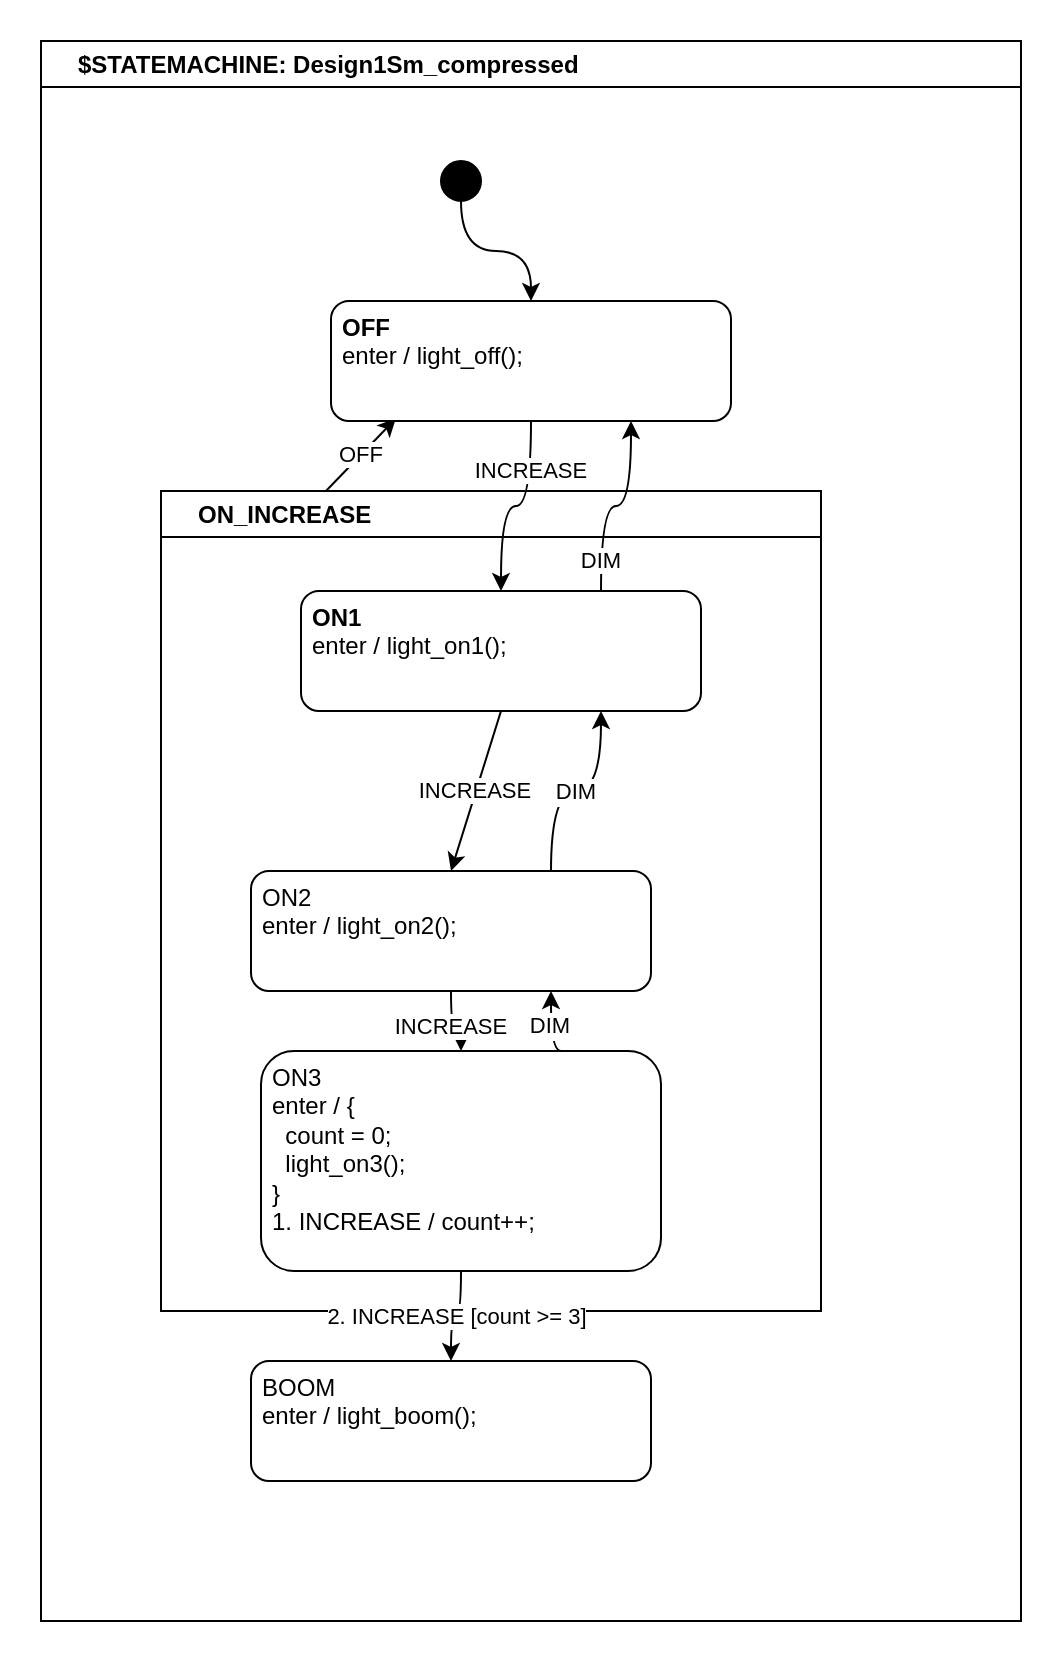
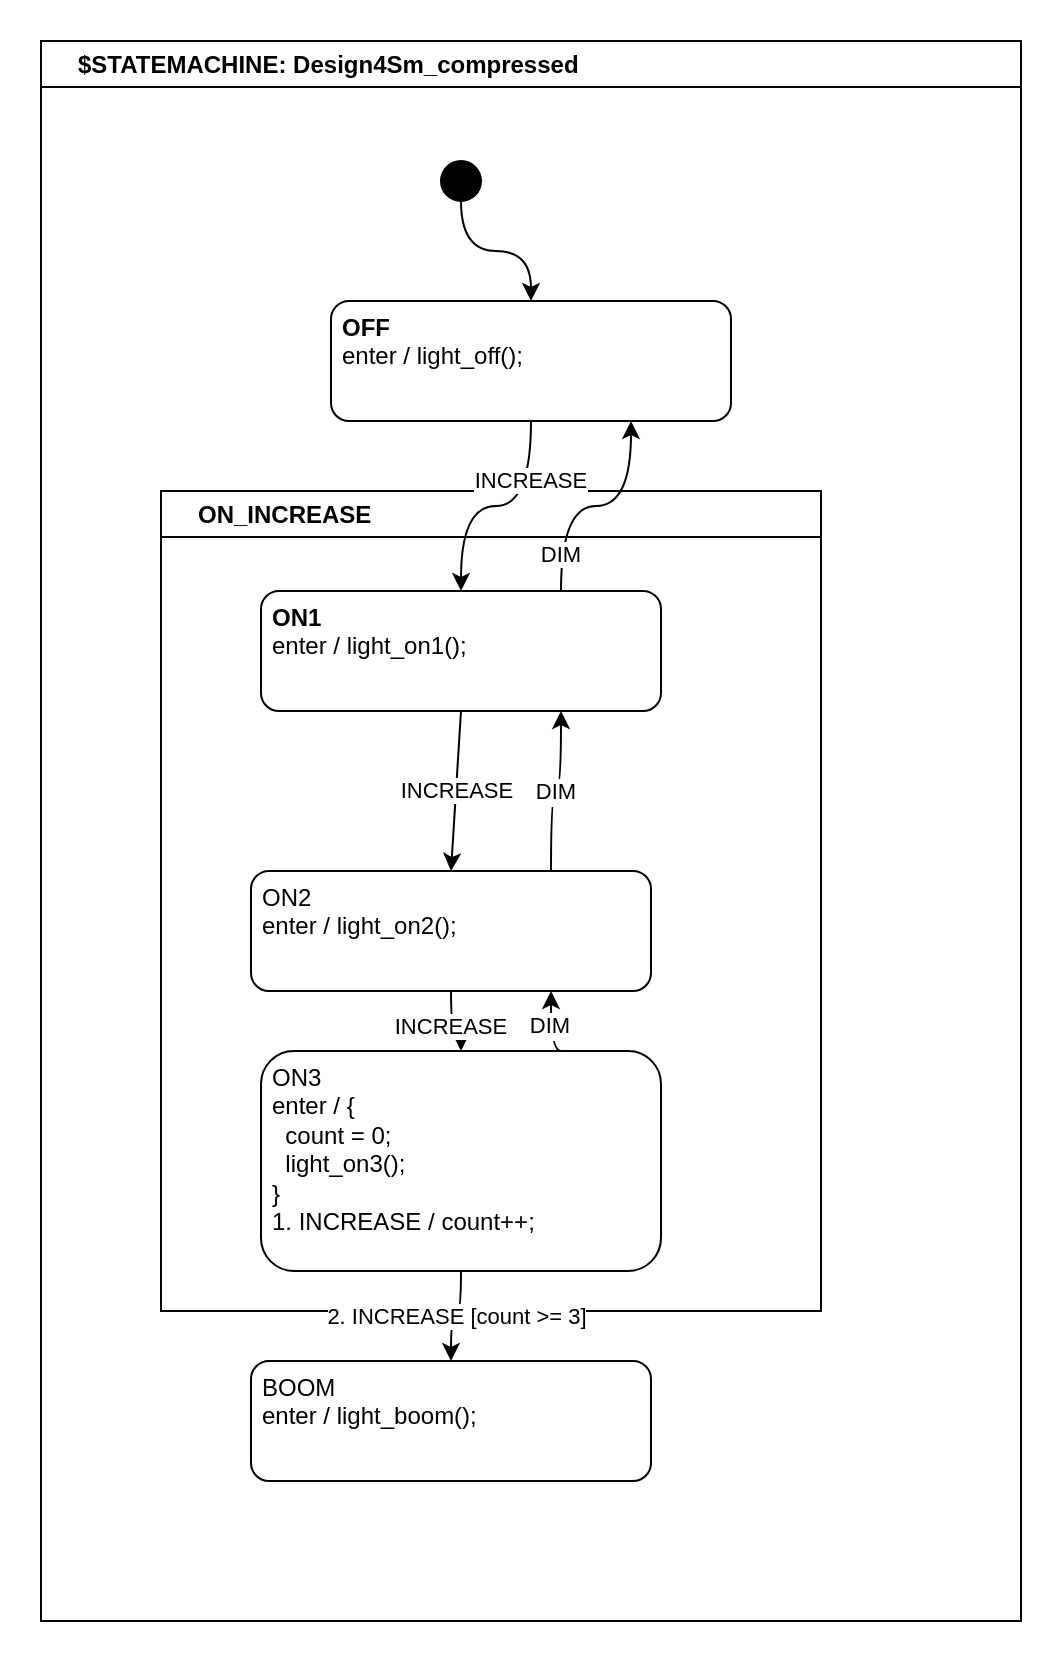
node "$STATEMACHINE: Design1Sm_compressed": label "$STATEMACHINE: Design1Sm_compressed" -> "$STATEMACHINE: Design4Sm_compressed"
edge "ON_INCREASE" -> "OFF enter / light_off();": removed, label "OFF"
node "ON1 enter / light_on1();": moved (501, 651) -> (461, 651)
